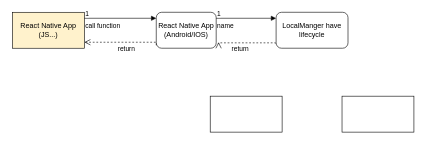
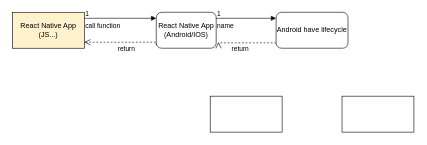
node "LocalManger have lifecycle": label "LocalManger have lifecycle" -> "Android have lifecycle"
